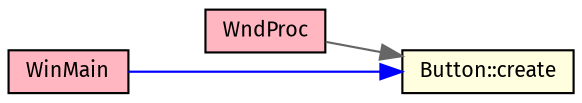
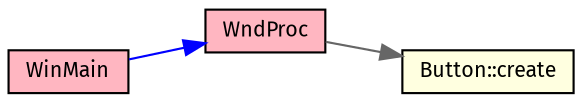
edge "WinMain" -> "Button::create": now "WinMain" -> "WndProc"
